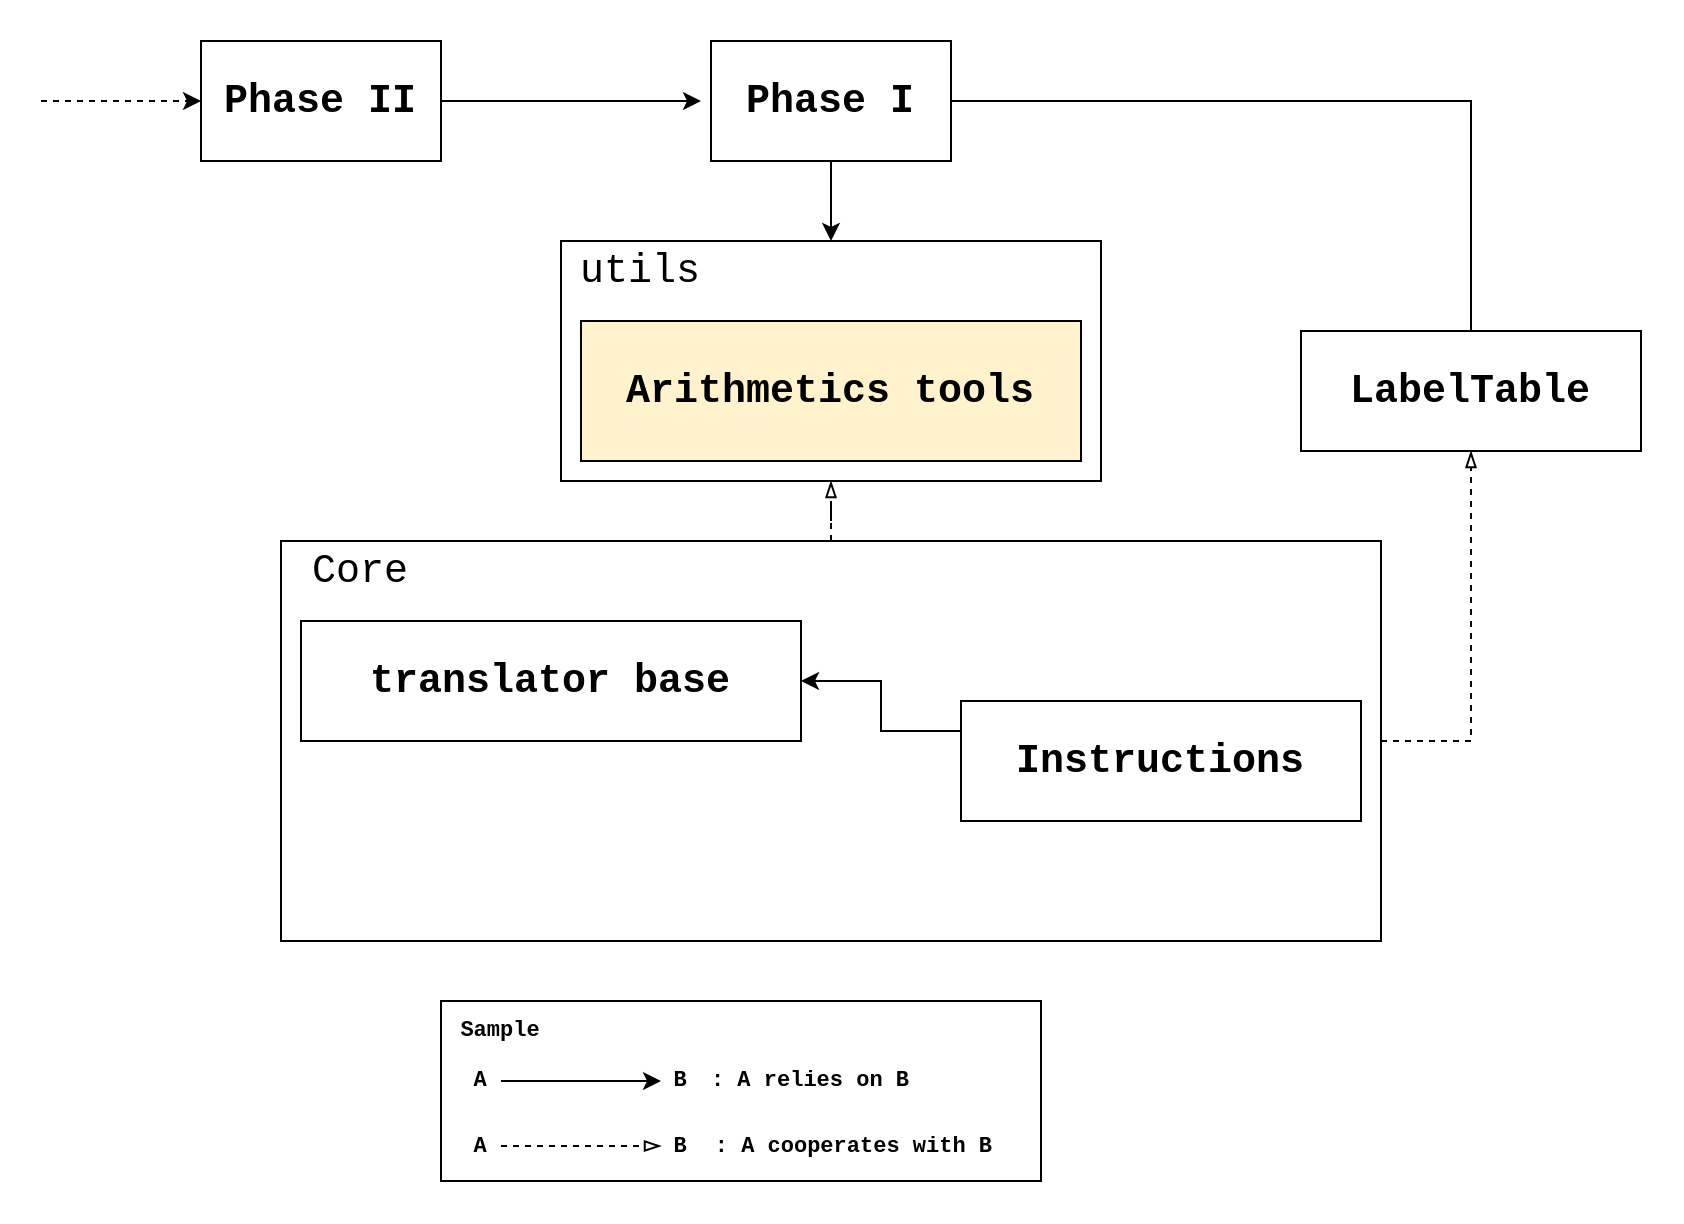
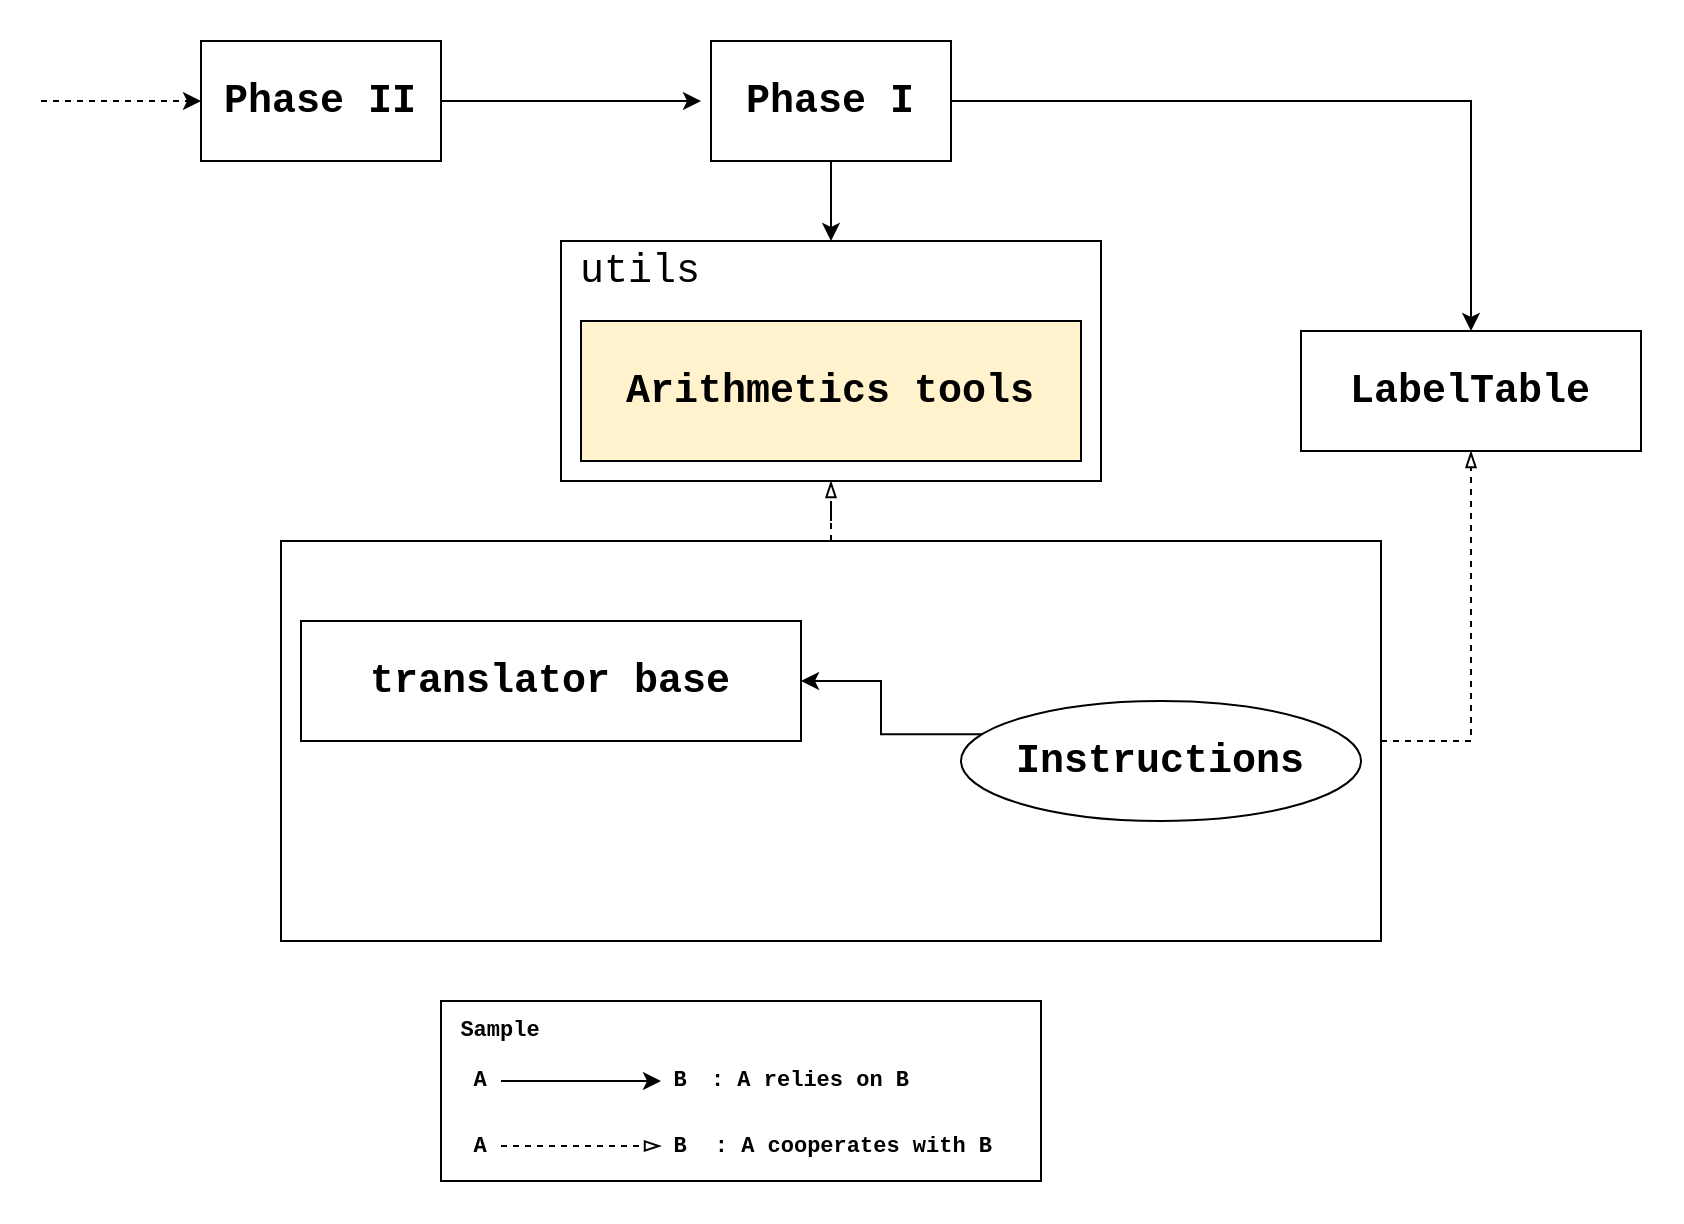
edge "Phase I" -- "LabelTable": arrowhead none -> classic
node "Core": removed
node "Instructions": shape rectangle -> ellipse
